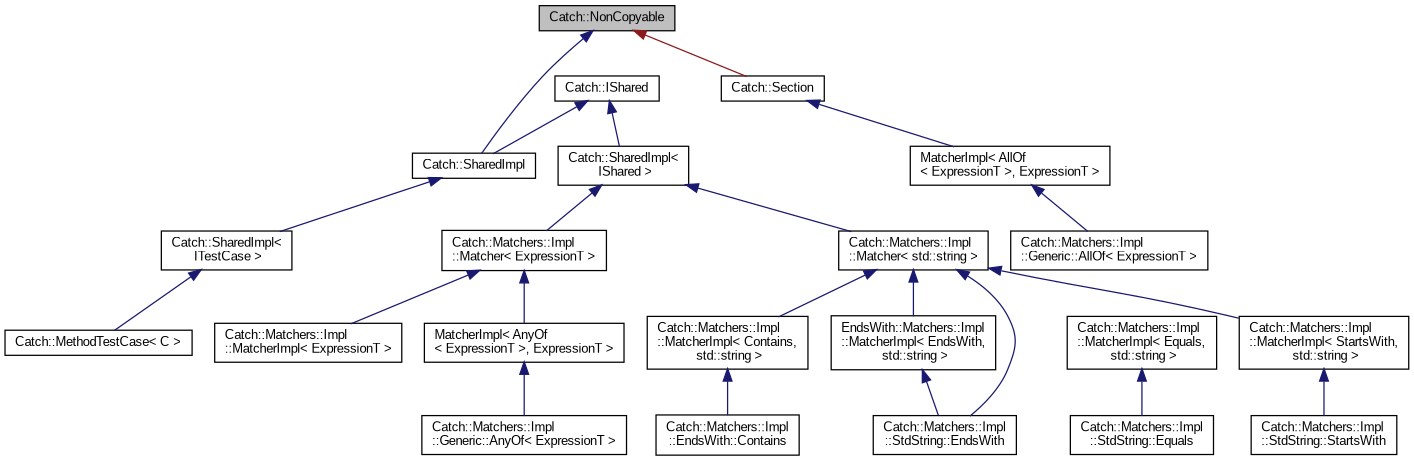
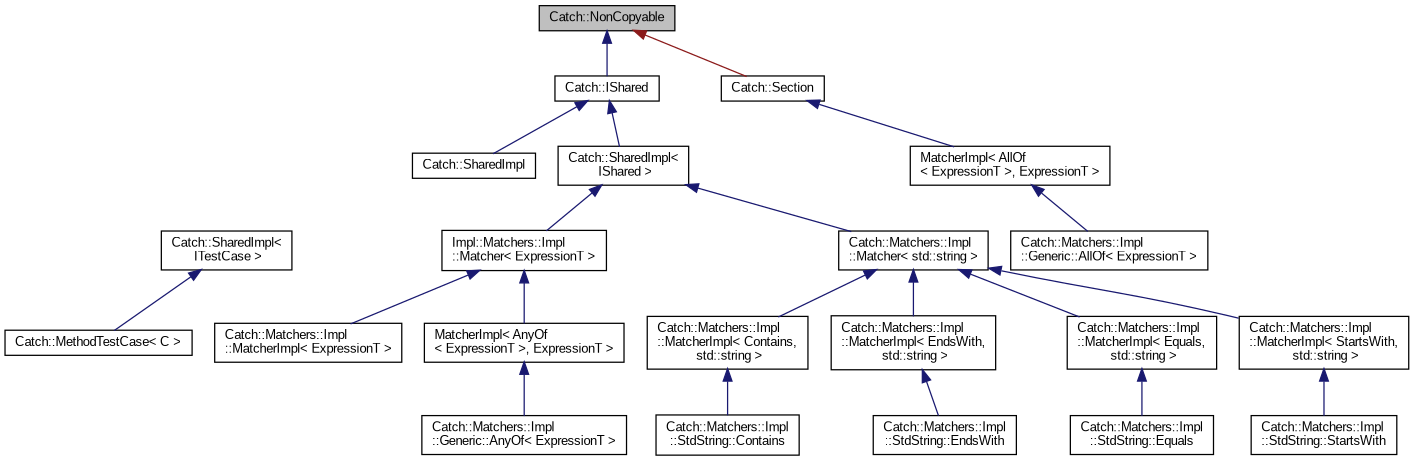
edge "Catch::SharedImpl" -> "Catch::NonCopyable": now "Catch::IShared" -> "Catch::NonCopyable"
edge "Catch::SharedImpl< ITestCase >" -> "Catch::SharedImpl": removed
node "Catch::Matchers::Impl ::Matcher< ExpressionT >": label "Catch::Matchers::Impl ::Matcher< ExpressionT >" -> "Impl::Matchers::Impl ::Matcher< ExpressionT >"
node "EndsWith::Matchers::Impl ::MatcherImpl< EndsWith, std::string >": label "EndsWith::Matchers::Impl ::MatcherImpl< EndsWith, std::string >" -> "Catch::Matchers::Impl ::MatcherImpl< EndsWith, std::string >"
edge "Catch::Matchers::Impl ::StdString::EndsWith" -> "Catch::Matchers::Impl ::Matcher< std::string >": now "Catch::Matchers::Impl ::MatcherImpl< Equals, std::string >" -> "Catch::Matchers::Impl ::Matcher< std::string >"
node "Catch::Matchers::Impl ::EndsWith::Contains": label "Catch::Matchers::Impl ::EndsWith::Contains" -> "Catch::Matchers::Impl ::StdString::Contains"
